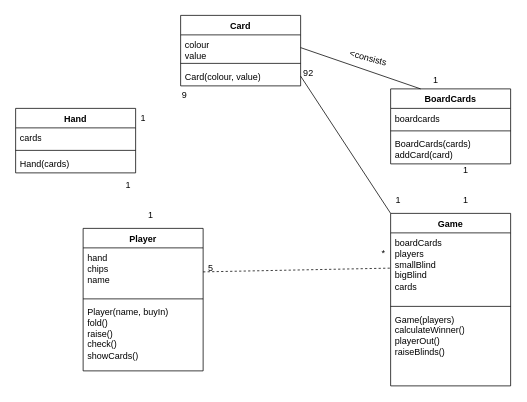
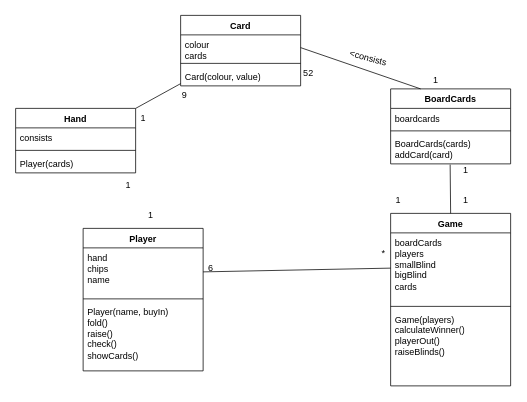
node "colour value": label "colour value" -> "colour cards"
node "92": label "92" -> "52"
edge "Card" -- "Hand": added
node "cards": label "cards" -> "consists"
edge "Card(colour, value)" -- "Game": removed
node "Hand(cards)": label "Hand(cards)" -> "Player(cards)"
edge "BoardCards(cards) addCard(card)" -- "Game": added
node "5": label "5" -> "6"
edge "boardCards players smallBlind bigBlind cards" -- "hand chips name": style dashed -> solid
